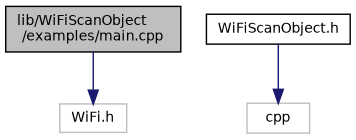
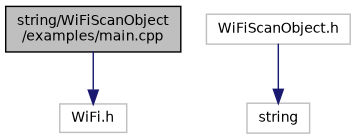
node "lib/WiFiScanObject /examples/main.cpp": label "lib/WiFiScanObject /examples/main.cpp" -> "string/WiFiScanObject /examples/main.cpp"
node "WiFiScanObject.h": color black -> grey75
node "cpp": label "cpp" -> "string"
